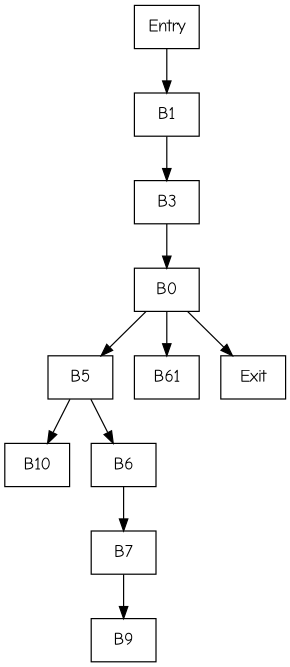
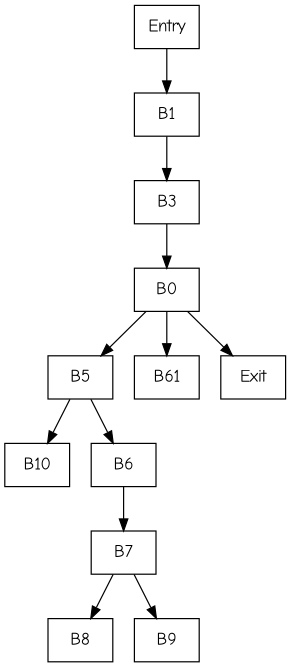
node "B8": added
